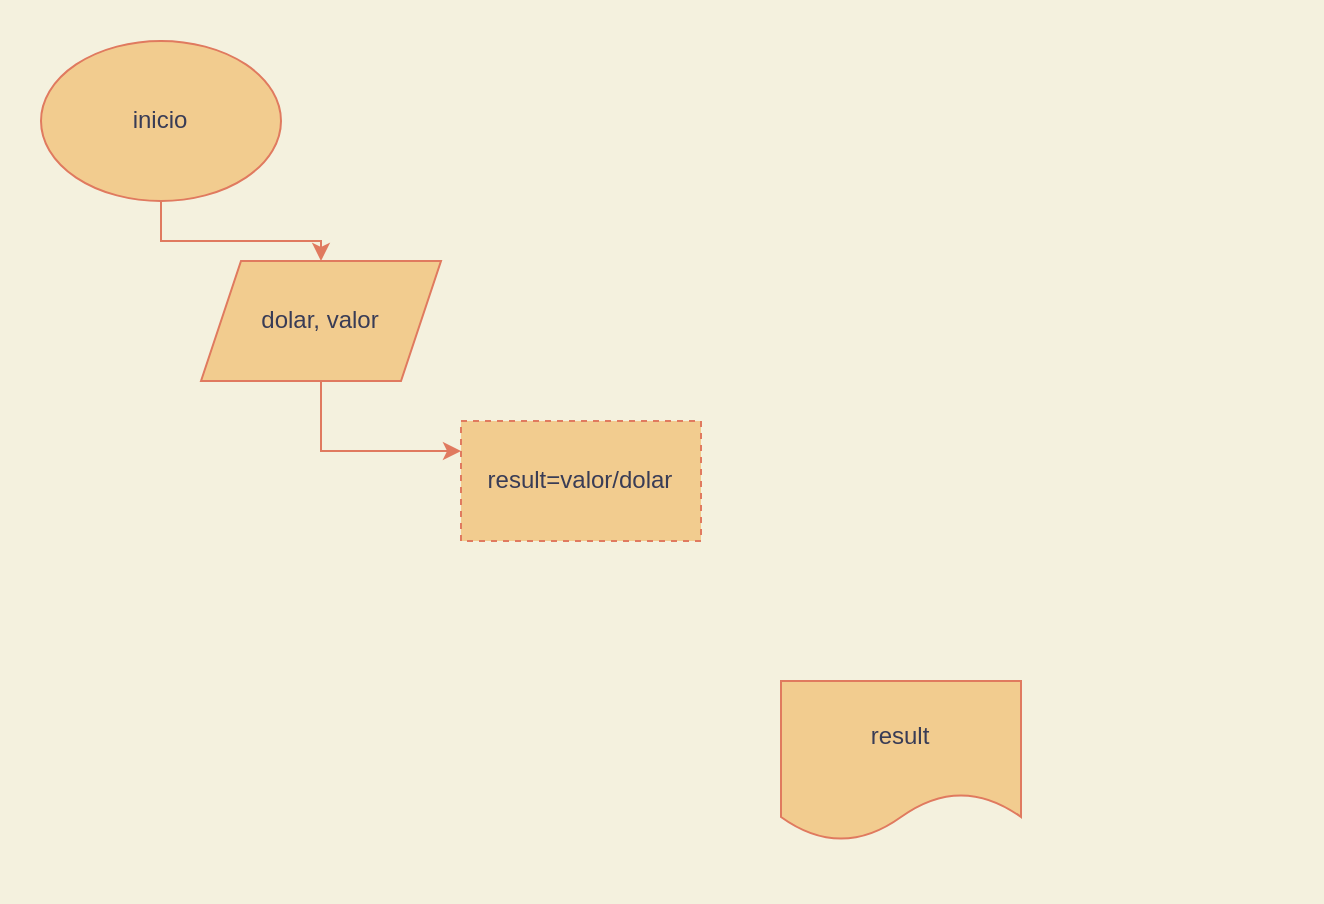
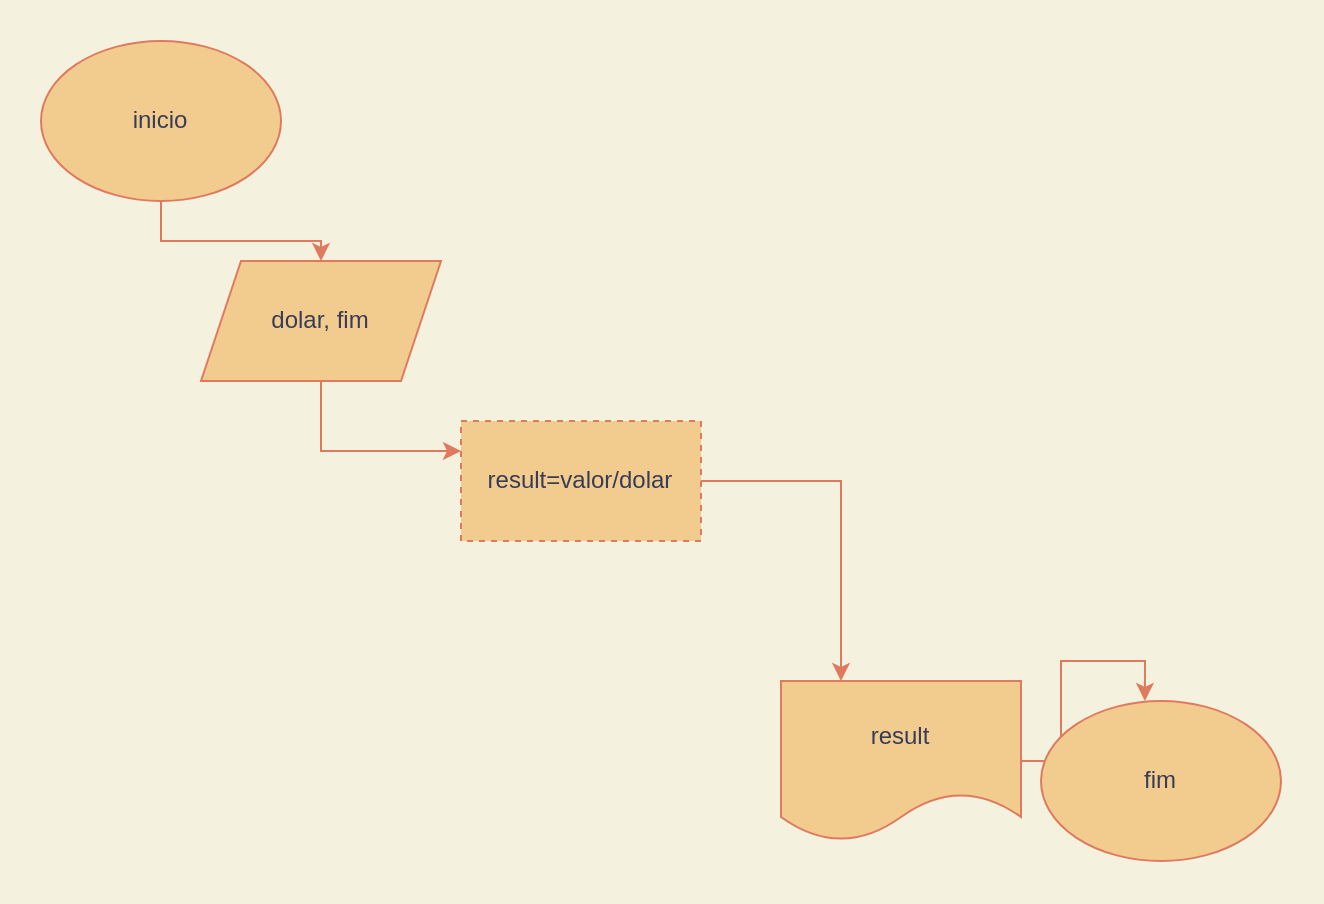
node "dolar, valor": label "dolar, valor" -> "dolar, fim"
edge "result=valor/dolar" -> "result": added
edge "result" -> "fim": added
node "fim": added
